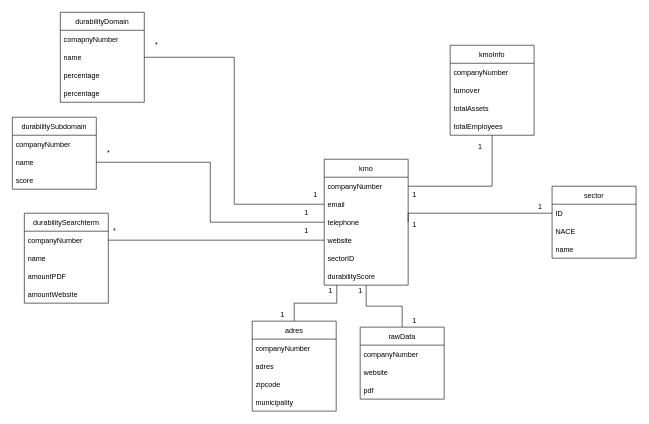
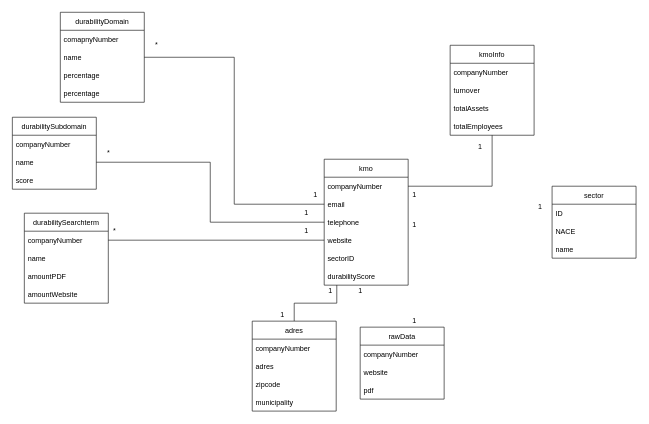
edge "telephone" -- "sector": removed
edge "kmo" -- "rawData": removed
